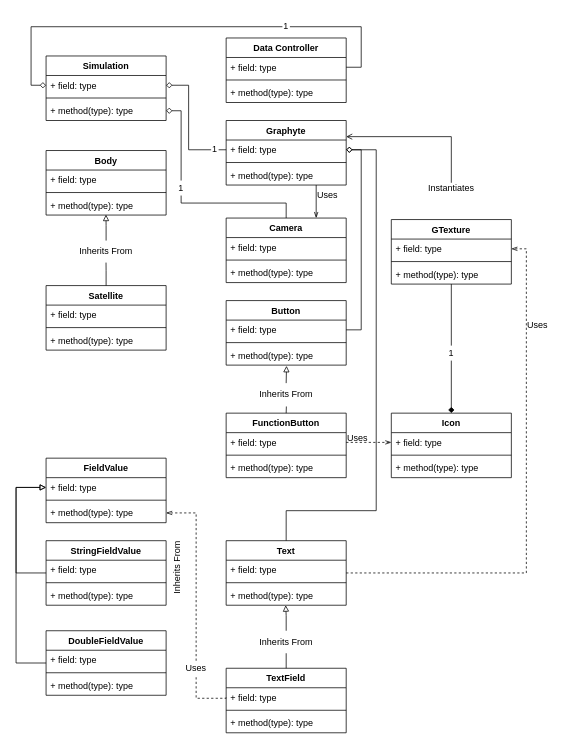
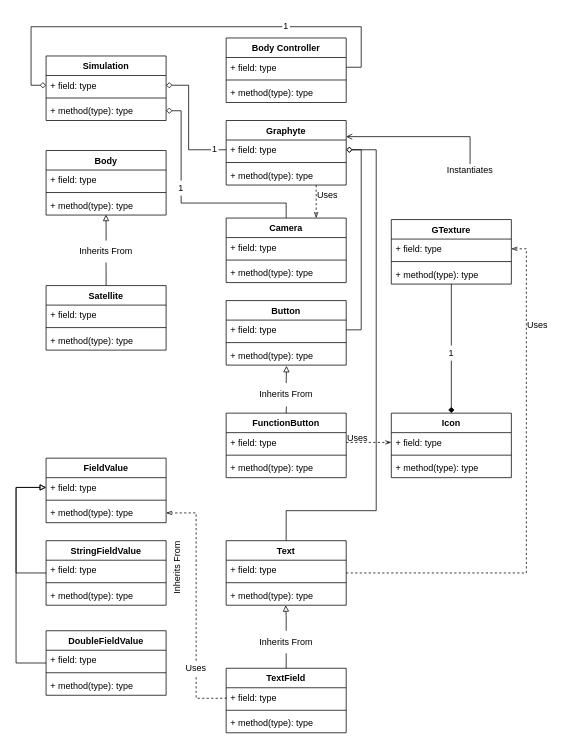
node "Data Controller": label "Data Controller" -> "Body Controller"
node "Instantiates": moved (451, 188) -> (470, 170)
edge "Graphyte" -> "Camera": style solid -> dashed
